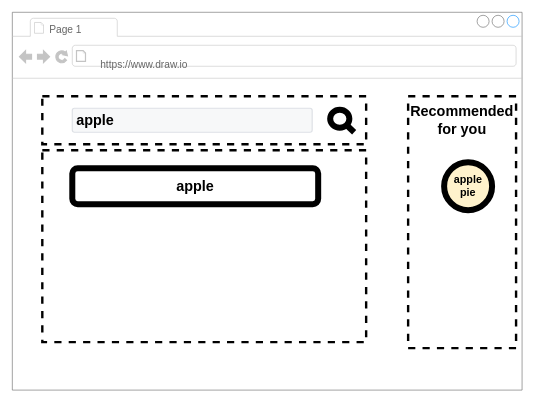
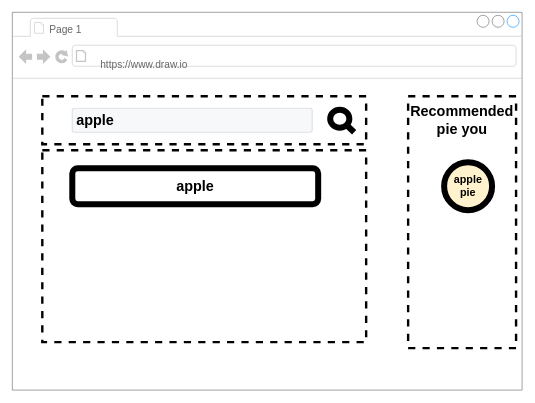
node "Recommended for you": label "Recommended for you" -> "Recommended pie you"
